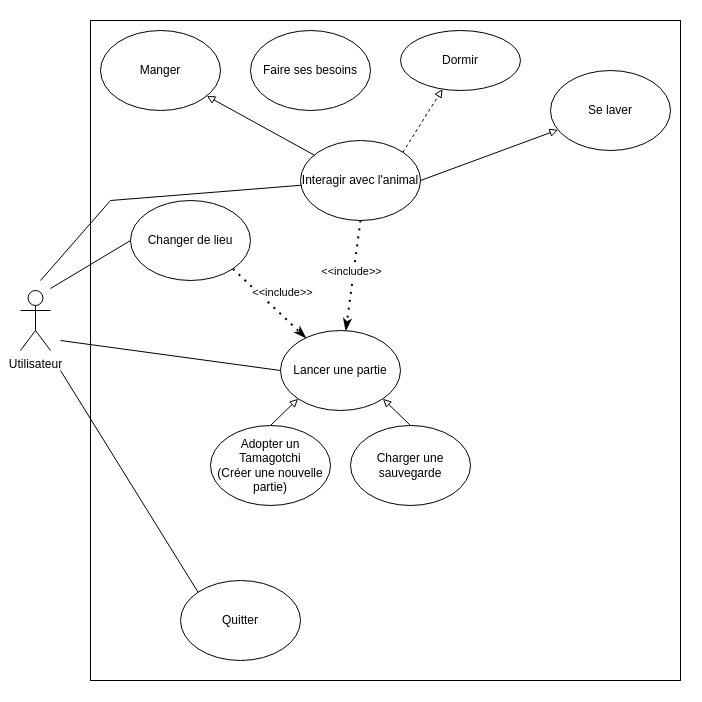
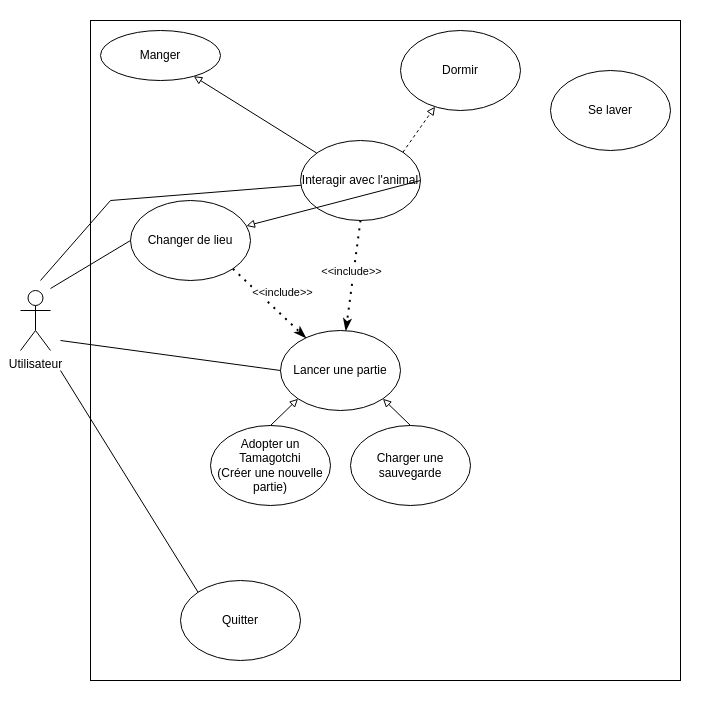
node "Dormir": size 120x60 -> 120x80
node "Manger": size 120x80 -> 120x50
node "Faire ses besoins": removed
edge "Interagir avec l'animal" -> "Se laver": now "Interagir avec l'animal" -> "Changer de lieu"
